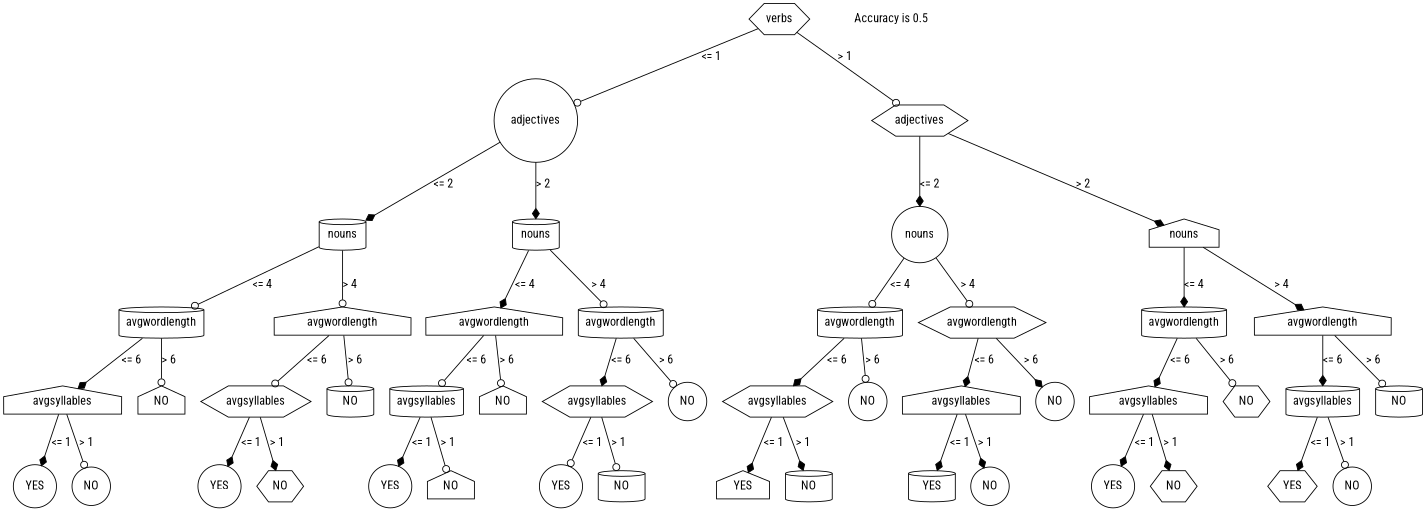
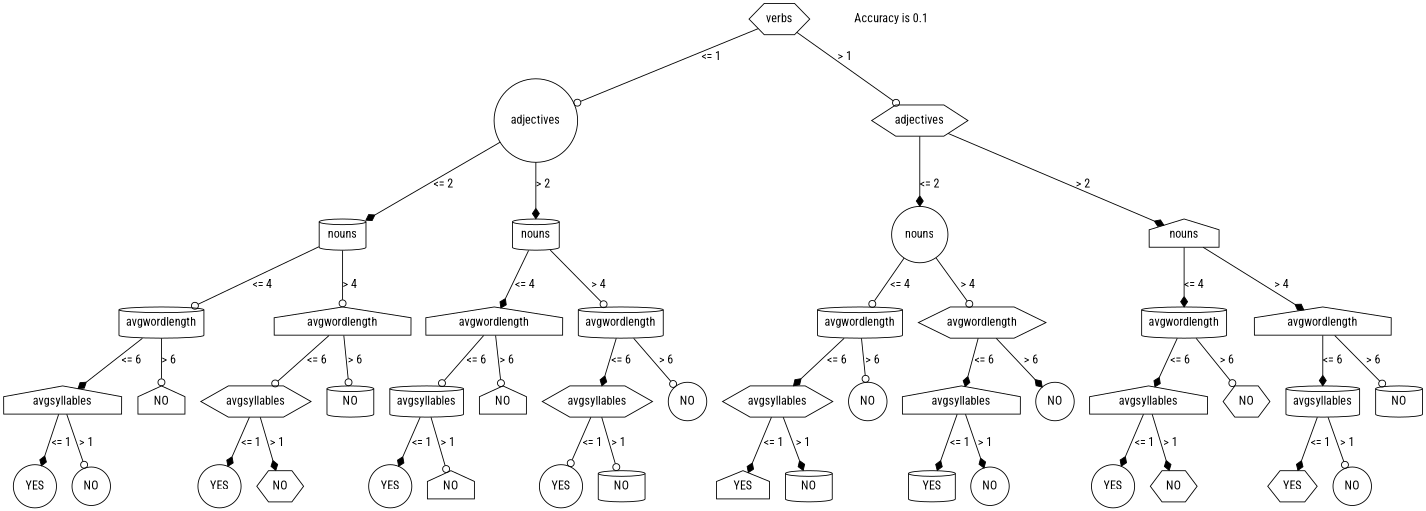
node "Accuracy is 0.5": label "Accuracy is 0.5" -> "Accuracy is 0.1"
